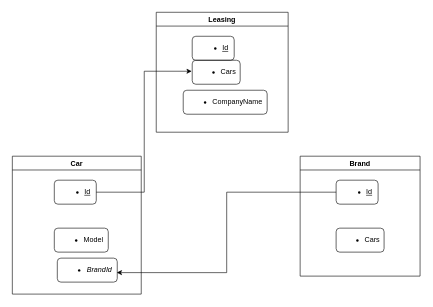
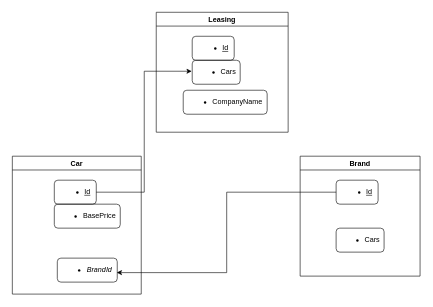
node "BasePrice": added
node "Model": removed
